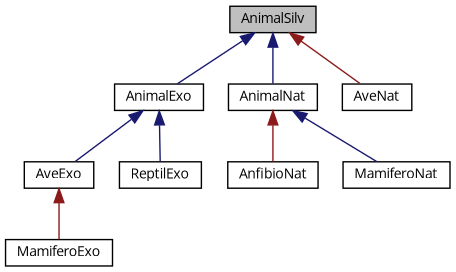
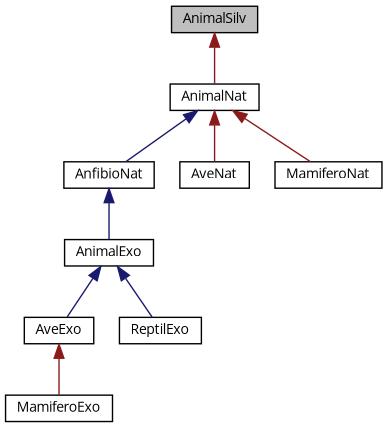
edge "AnimalExo" -> "AnimalSilv": now "AnimalExo" -> "AnfibioNat"
edge "AveNat" -> "AnimalSilv": now "AveNat" -> "AnimalNat"
edge "AnimalNat" -> "AnimalSilv": color midnightblue -> firebrick4
edge "MamiferoNat" -> "AnimalNat": color midnightblue -> firebrick4
edge "AnfibioNat" -> "AnimalNat": color firebrick4 -> midnightblue
